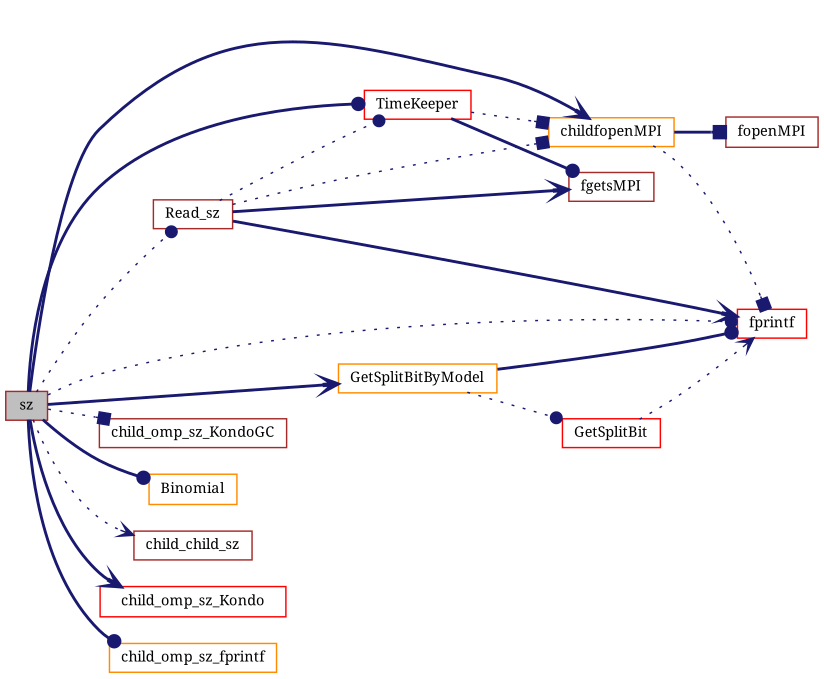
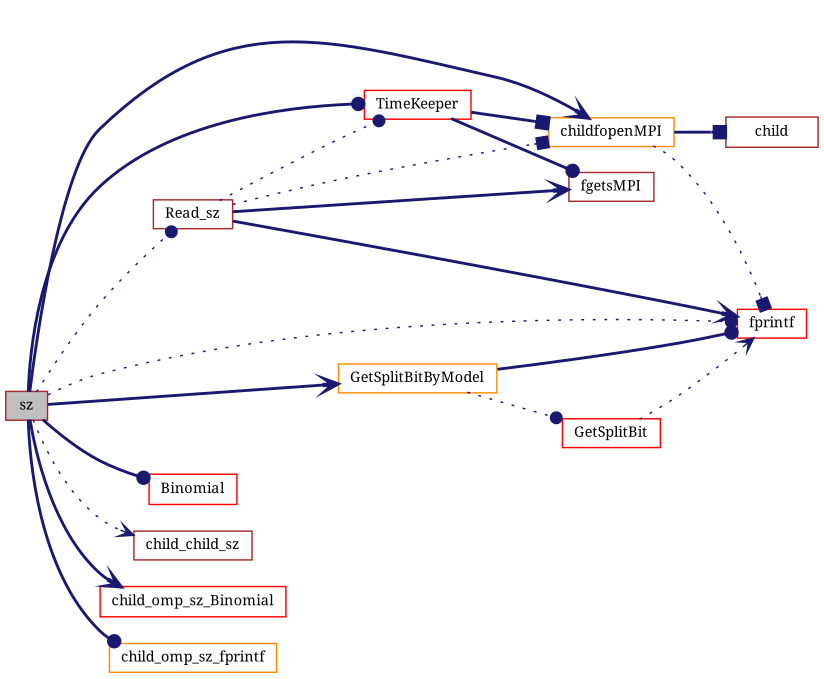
edge "TimeKeeper" -> "childfopenMPI": style dotted -> bold
node "fopenMPI": label "fopenMPI" -> "child"
node "child_omp_sz_KondoGC": removed
node "Binomial": color darkorange -> red
node "child_omp_sz_Kondo": label "child_omp_sz_Kondo" -> "child_omp_sz_Binomial"
